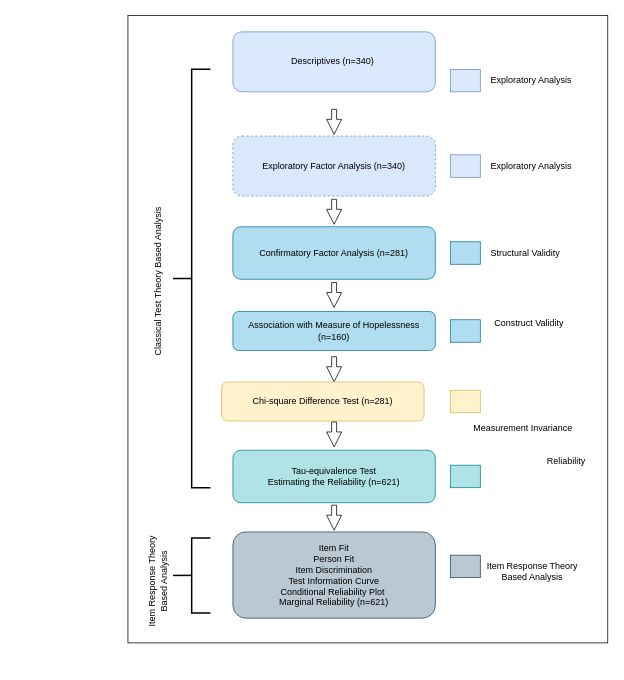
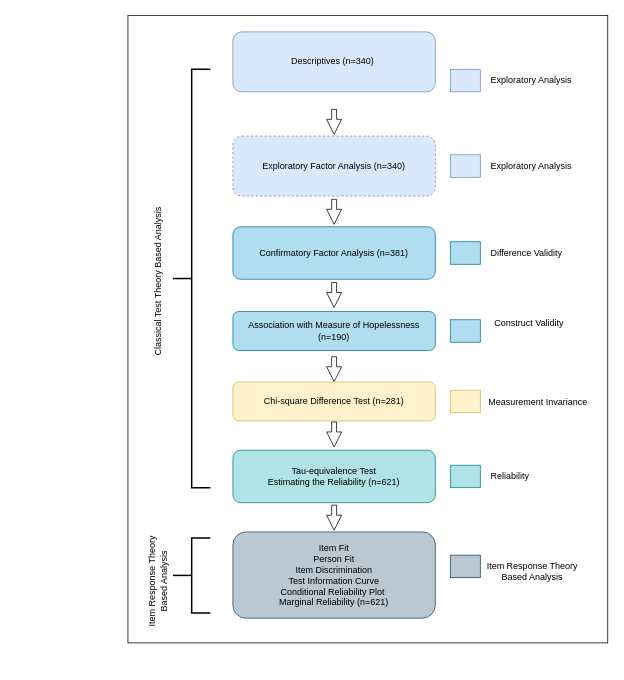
node "Confirmatory Factor Analysis (n=281)": label "Confirmatory Factor Analysis (n=281)" -> "Confirmatory Factor Analysis (n=381)"
node "Structural Validity": label "Structural Validity" -> "Difference Validity"
node "Association with Measure of Hopelessness (n=160)": label "Association with Measure of Hopelessness (n=160)" -> "Association with Measure of Hopelessness (n=190)"
node "Chi-square Difference Test (n=281)": moved (323, 402) -> (334, 402)
node "Measurement Invariance": moved (532, 429) -> (547, 402)
node "Reliability": moved (572, 462) -> (516, 477)
